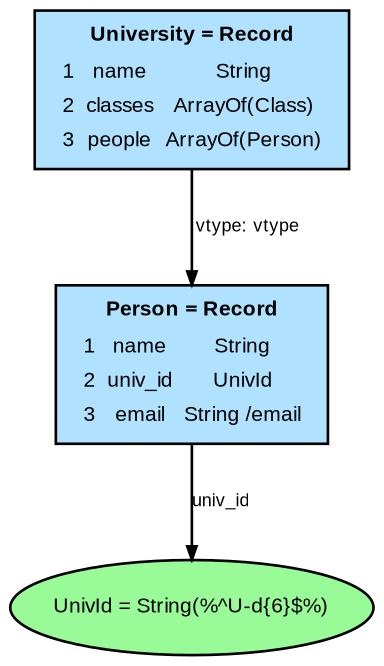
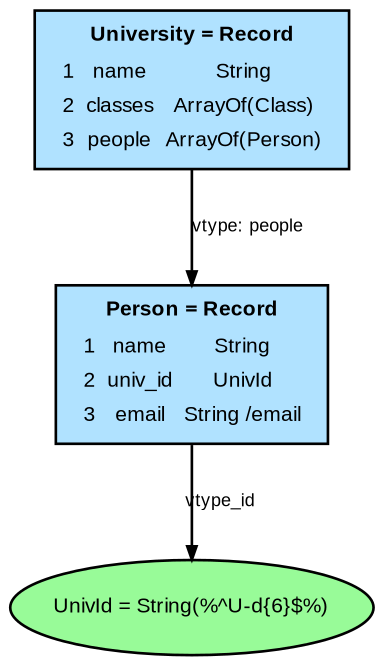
edge "University = Record" -> "Person = Record": label "vtype: vtype" -> "vtype: people"
edge "Person = Record" -> "UnivId = String(%^U-d{6}$%)": label "univ_id" -> "vtype_id"
